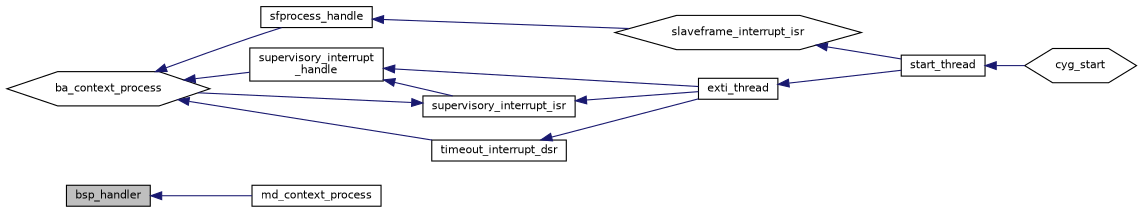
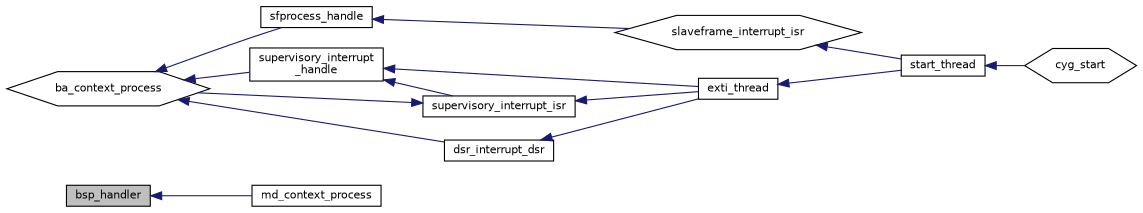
node "timeout_interrupt_dsr": label "timeout_interrupt_dsr" -> "dsr_interrupt_dsr"
